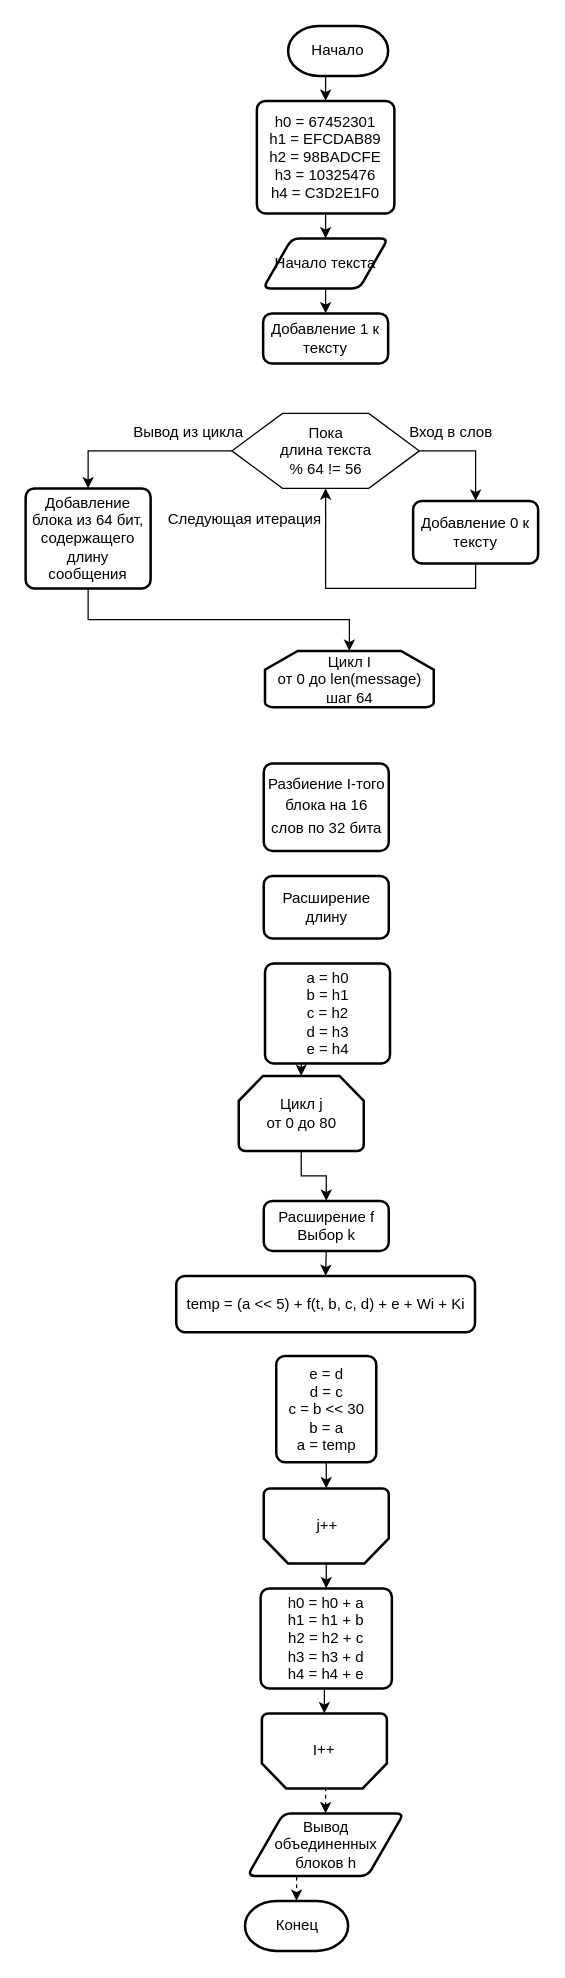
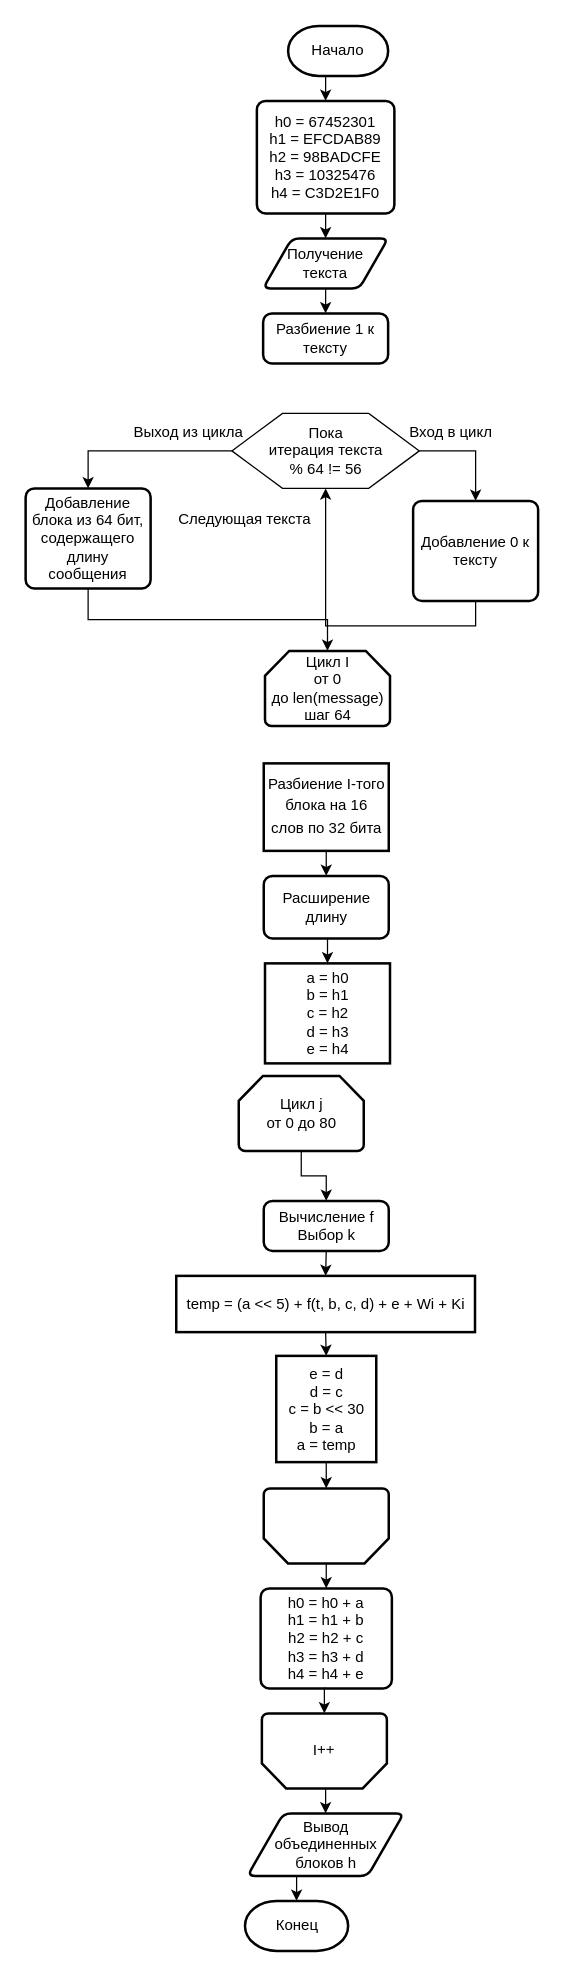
node "Начало текста": label "Начало текста" -> "Получение текста"
node "Добавление 1 к тексту": label "Добавление 1 к тексту" -> "Разбиение 1 к тексту"
node "Вывод из цикла": label "Вывод из цикла" -> "Выход из цикла"
node "Вход в слов": label "Вход в слов" -> "Вход в цикл"
node "Пока длина текста % 64 != 56": label "Пока длина текста % 64 != 56" -> "Пока итерация текста % 64 != 56"
node "Следующая итерация": label "Следующая итерация" -> "Следующая текста"
node "Добавление 0 к тексту": size 125x63 -> 125x100
node "Цикл I от 0 до len(message) шаг 64": size 169x56 -> 125x75
node "Разбиение I-того блока на 16 слов по 32 бита": shape rounded rectangle -> rectangle
edge "Разбиение I-того блока на 16 слов по 32 бита" -> "Расширение длину": added
edge "Расширение длину" -> "a = h0 b = h1 c = h2 d = h3 e = h4": added
node "a = h0 b = h1 c = h2 d = h3 e = h4": shape rounded rectangle -> rectangle
edge "a = h0 b = h1 c = h2 d = h3 e = h4" -> "Цикл j от 0 до 80": removed
node "Расширение f Выбор k": label "Расширение f Выбор k" -> "Вычисление f Выбор k"
node "temp = (a << 5) + f(t, b, c, d) + e + Wi + Ki": shape rounded rectangle -> rectangle
edge "temp = (a << 5) + f(t, b, c, d) + e + Wi + Ki" -> "e = d d = c c = b << 30 b = a a = temp": added
node "e = d d = c c = b << 30 b = a a = temp": shape rounded rectangle -> rectangle
node "j++": removed
edge "++I" -> "Вывод объединенных блоков h": style dashed -> solid
edge "Вывод объединенных блоков h" -> "Конец": style dashed -> solid
